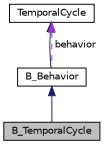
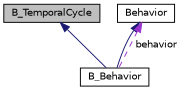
node "TemporalCycle": label "TemporalCycle" -> "Behavior"
edge "B_TemporalCycle" -> "B_Behavior": reversed
